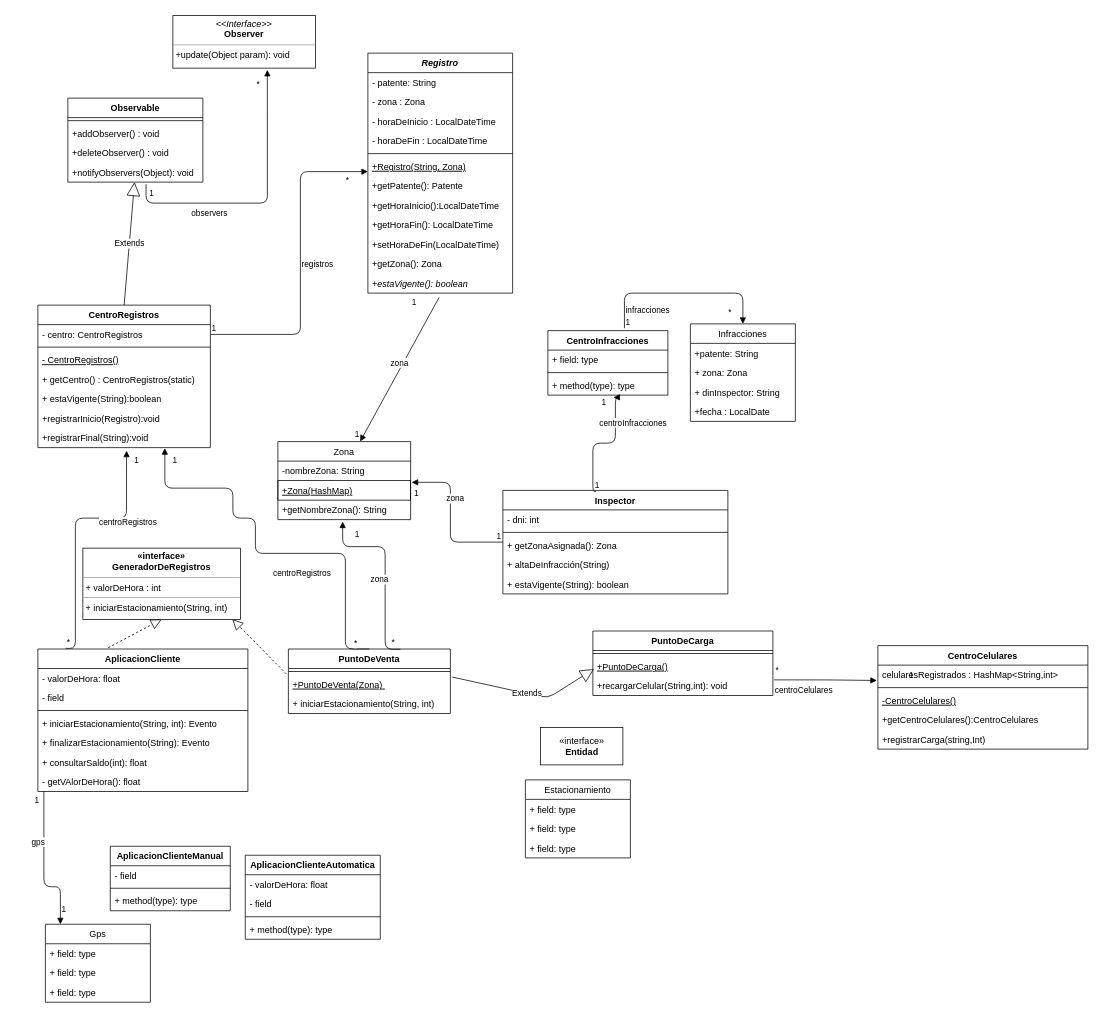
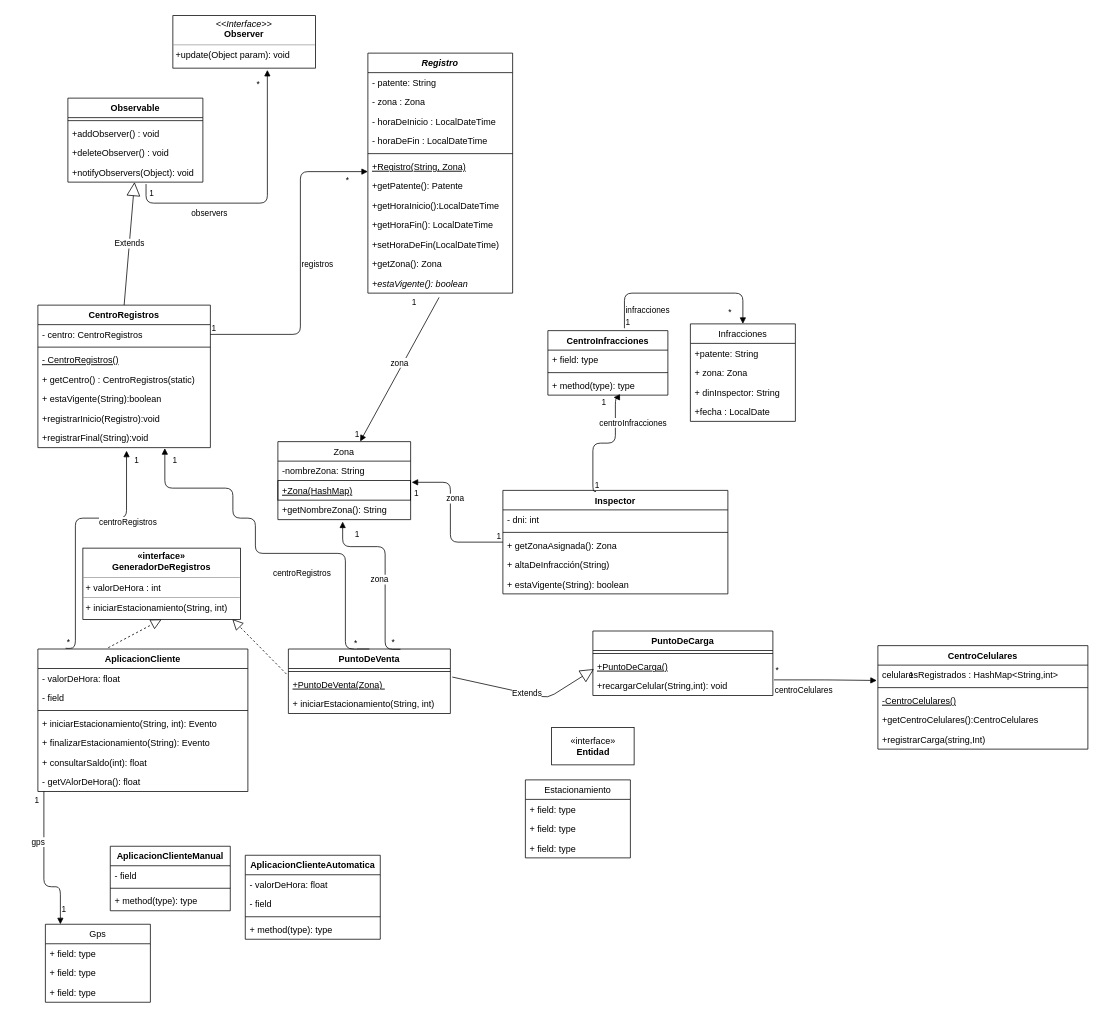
node "«interface» Entidad": moved (582, 746) -> (593, 746)
